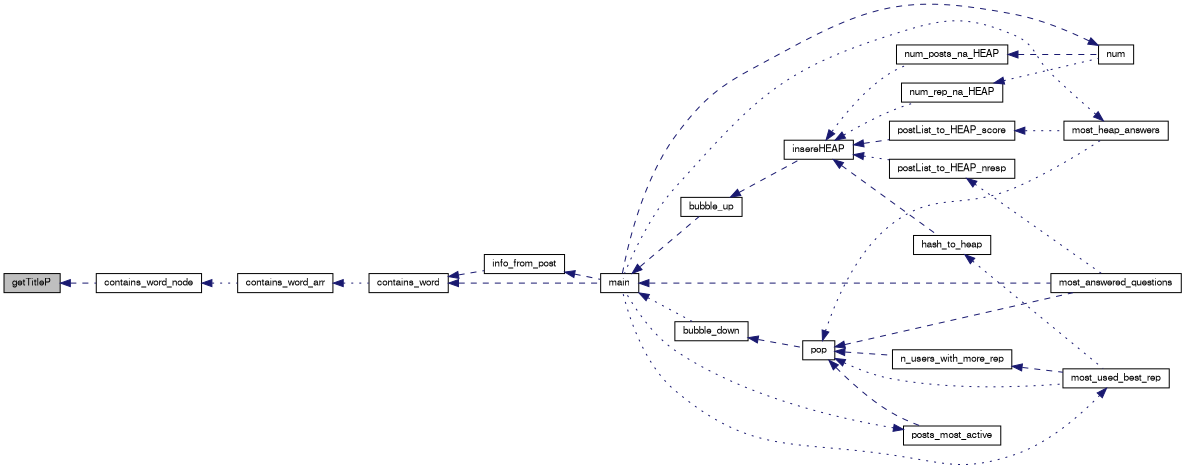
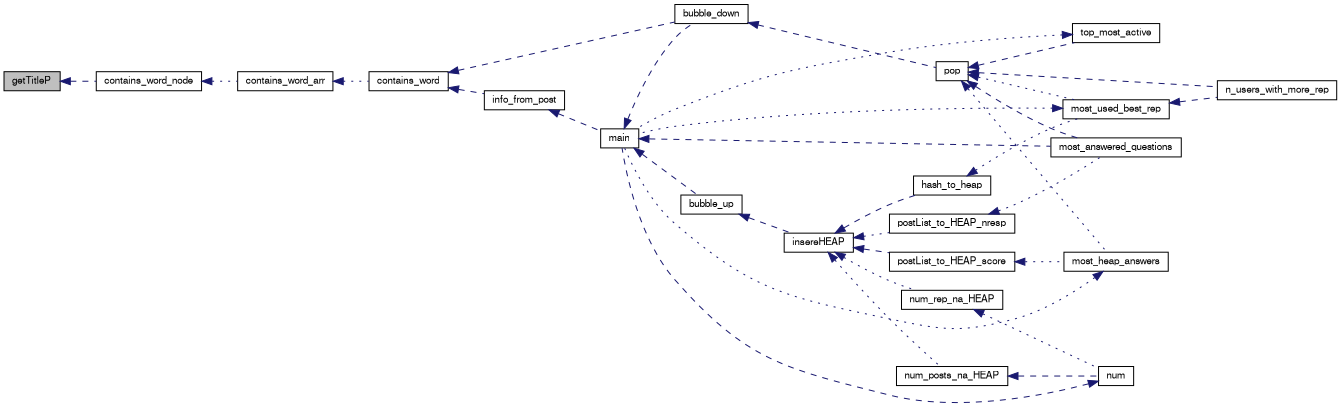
edge "main" -> "contains_word": now "bubble_down" -> "contains_word"
edge "bubble_down" -> "main": style dotted -> dashed
edge "most_used_best_rep" -> "n_users_with_more_rep": reversed
node "posts_most_active": label "posts_most_active" -> "top_most_active"
